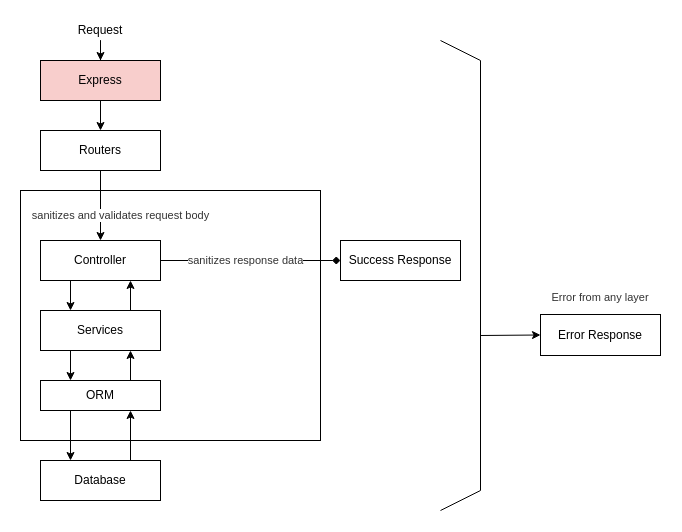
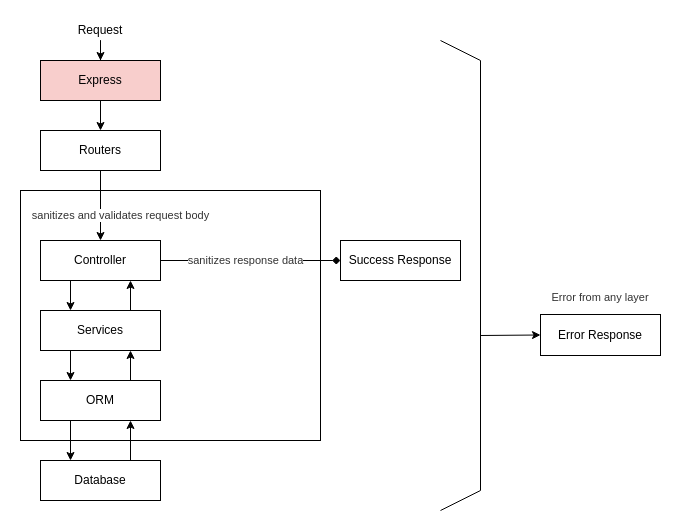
node "ORM": size 120x30 -> 120x40
